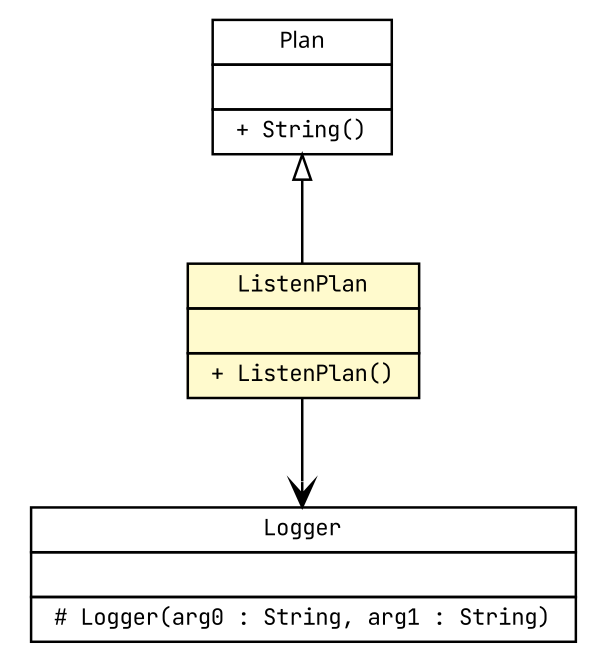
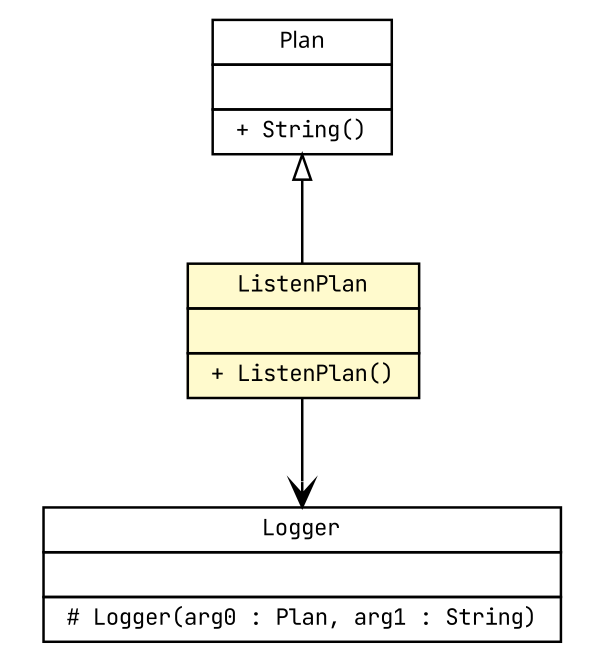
node "Logger": text "# Logger(arg0 : String, arg1 : String)" -> "# Logger(arg0 : Plan, arg1 : String)"
